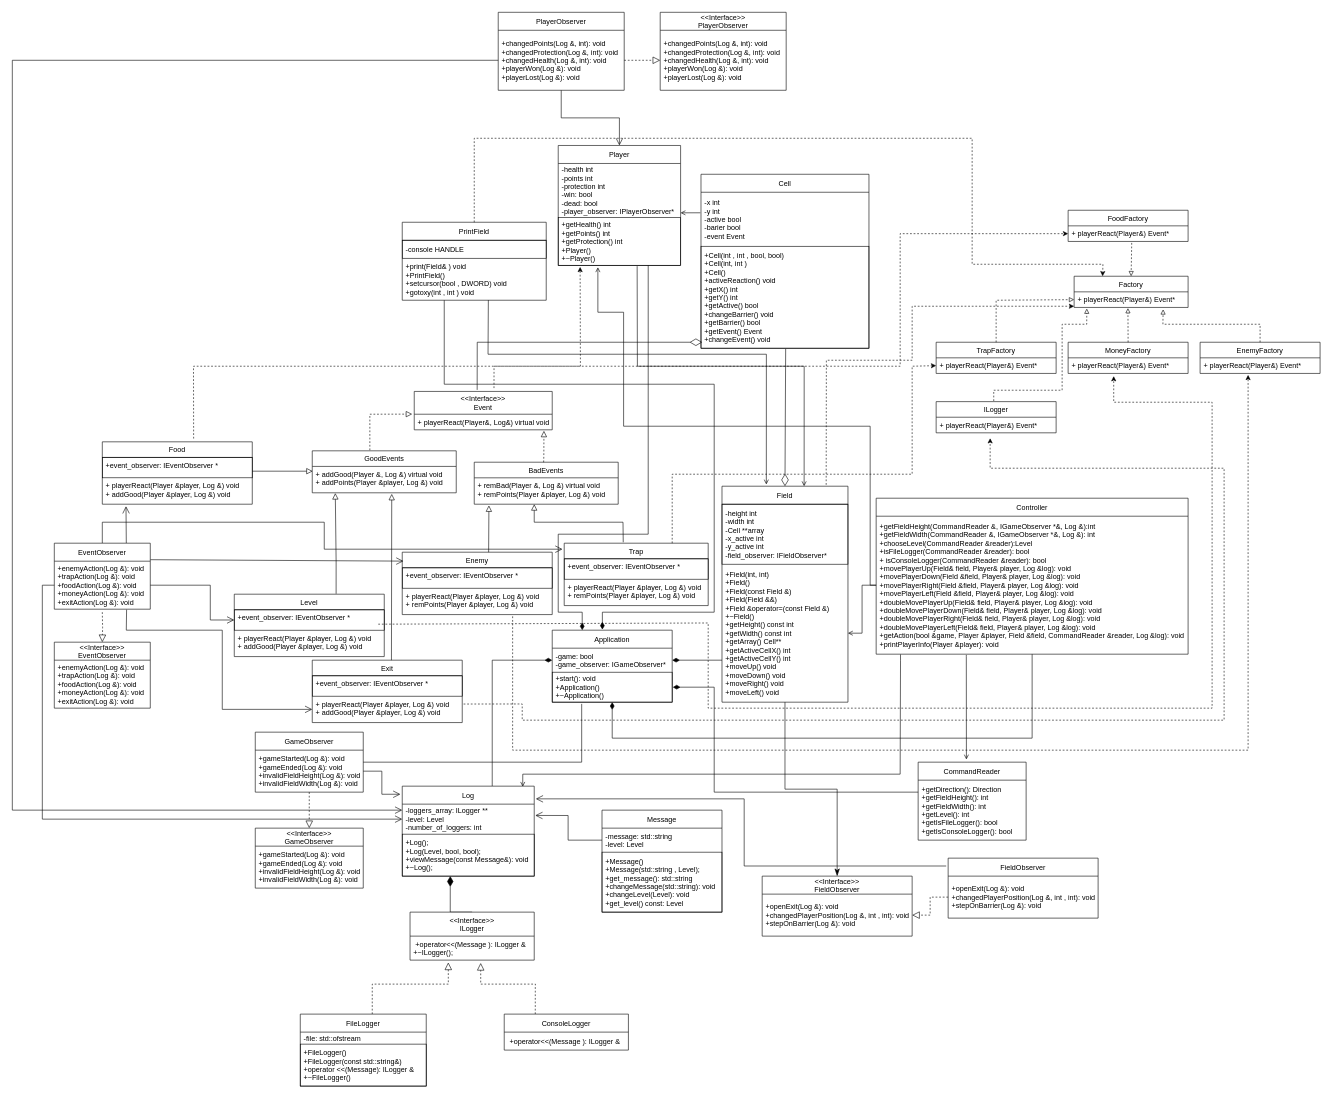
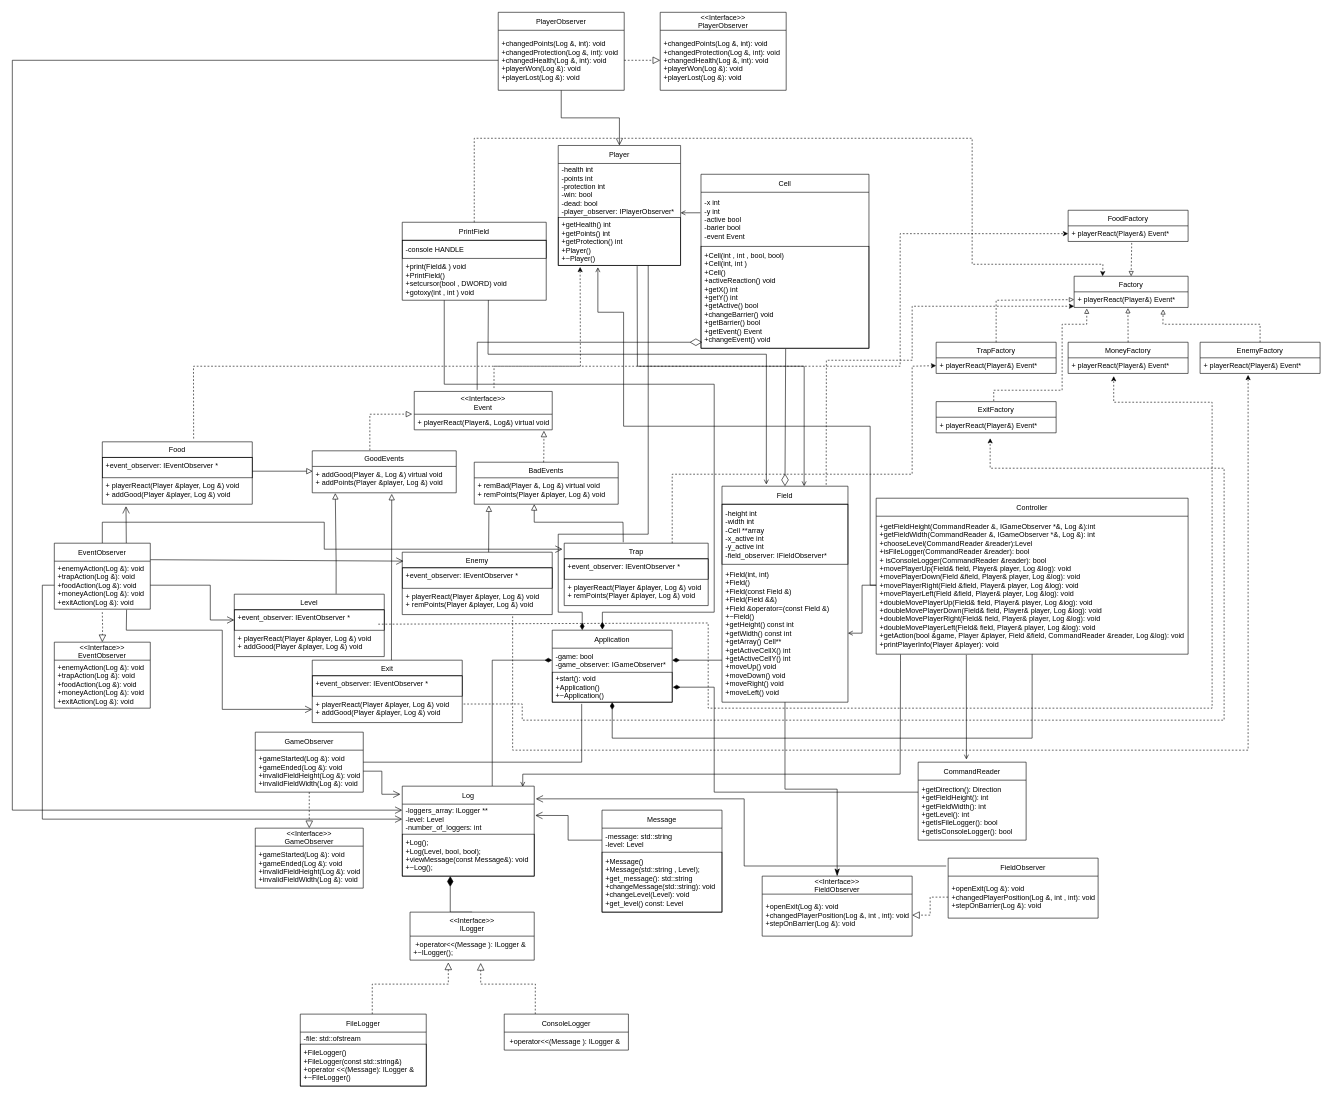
node "ILogger": label "ILogger" -> "ExitFactory"
